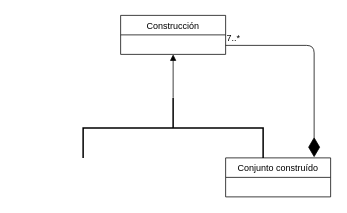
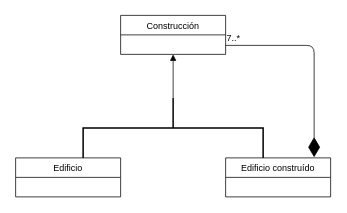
node "Conjunto construído": label "Conjunto construído" -> "Edificio construído"
node "Edificio": added
